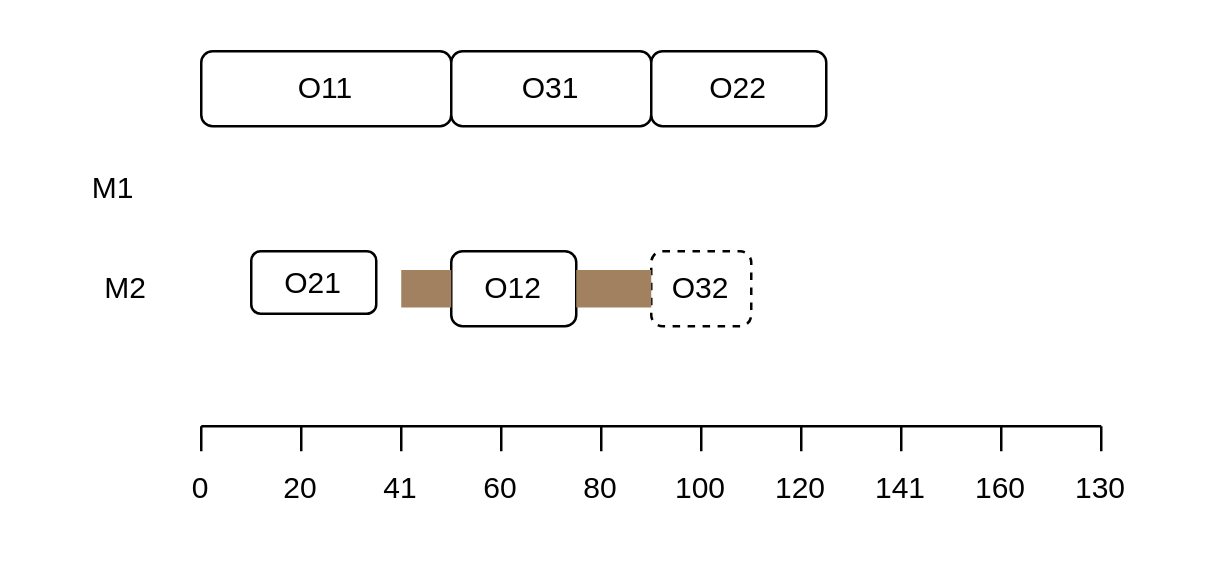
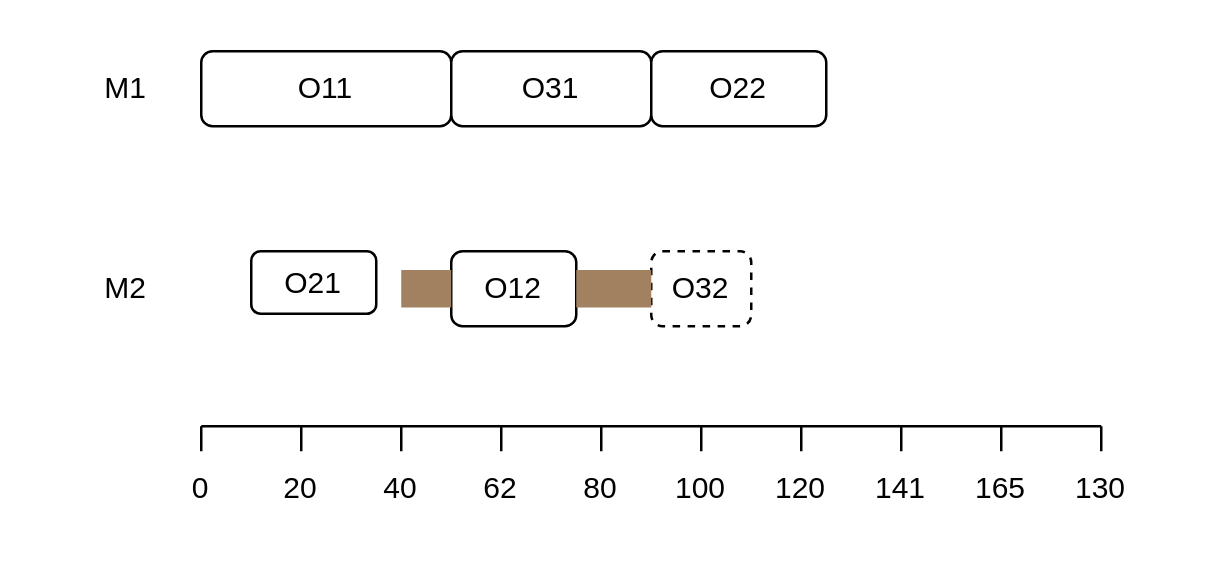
node "M1": moved (114, 189) -> (126, 89)
node "41": label "41" -> "40"
node "60": label "60" -> "62"
node "160": label "160" -> "165"
